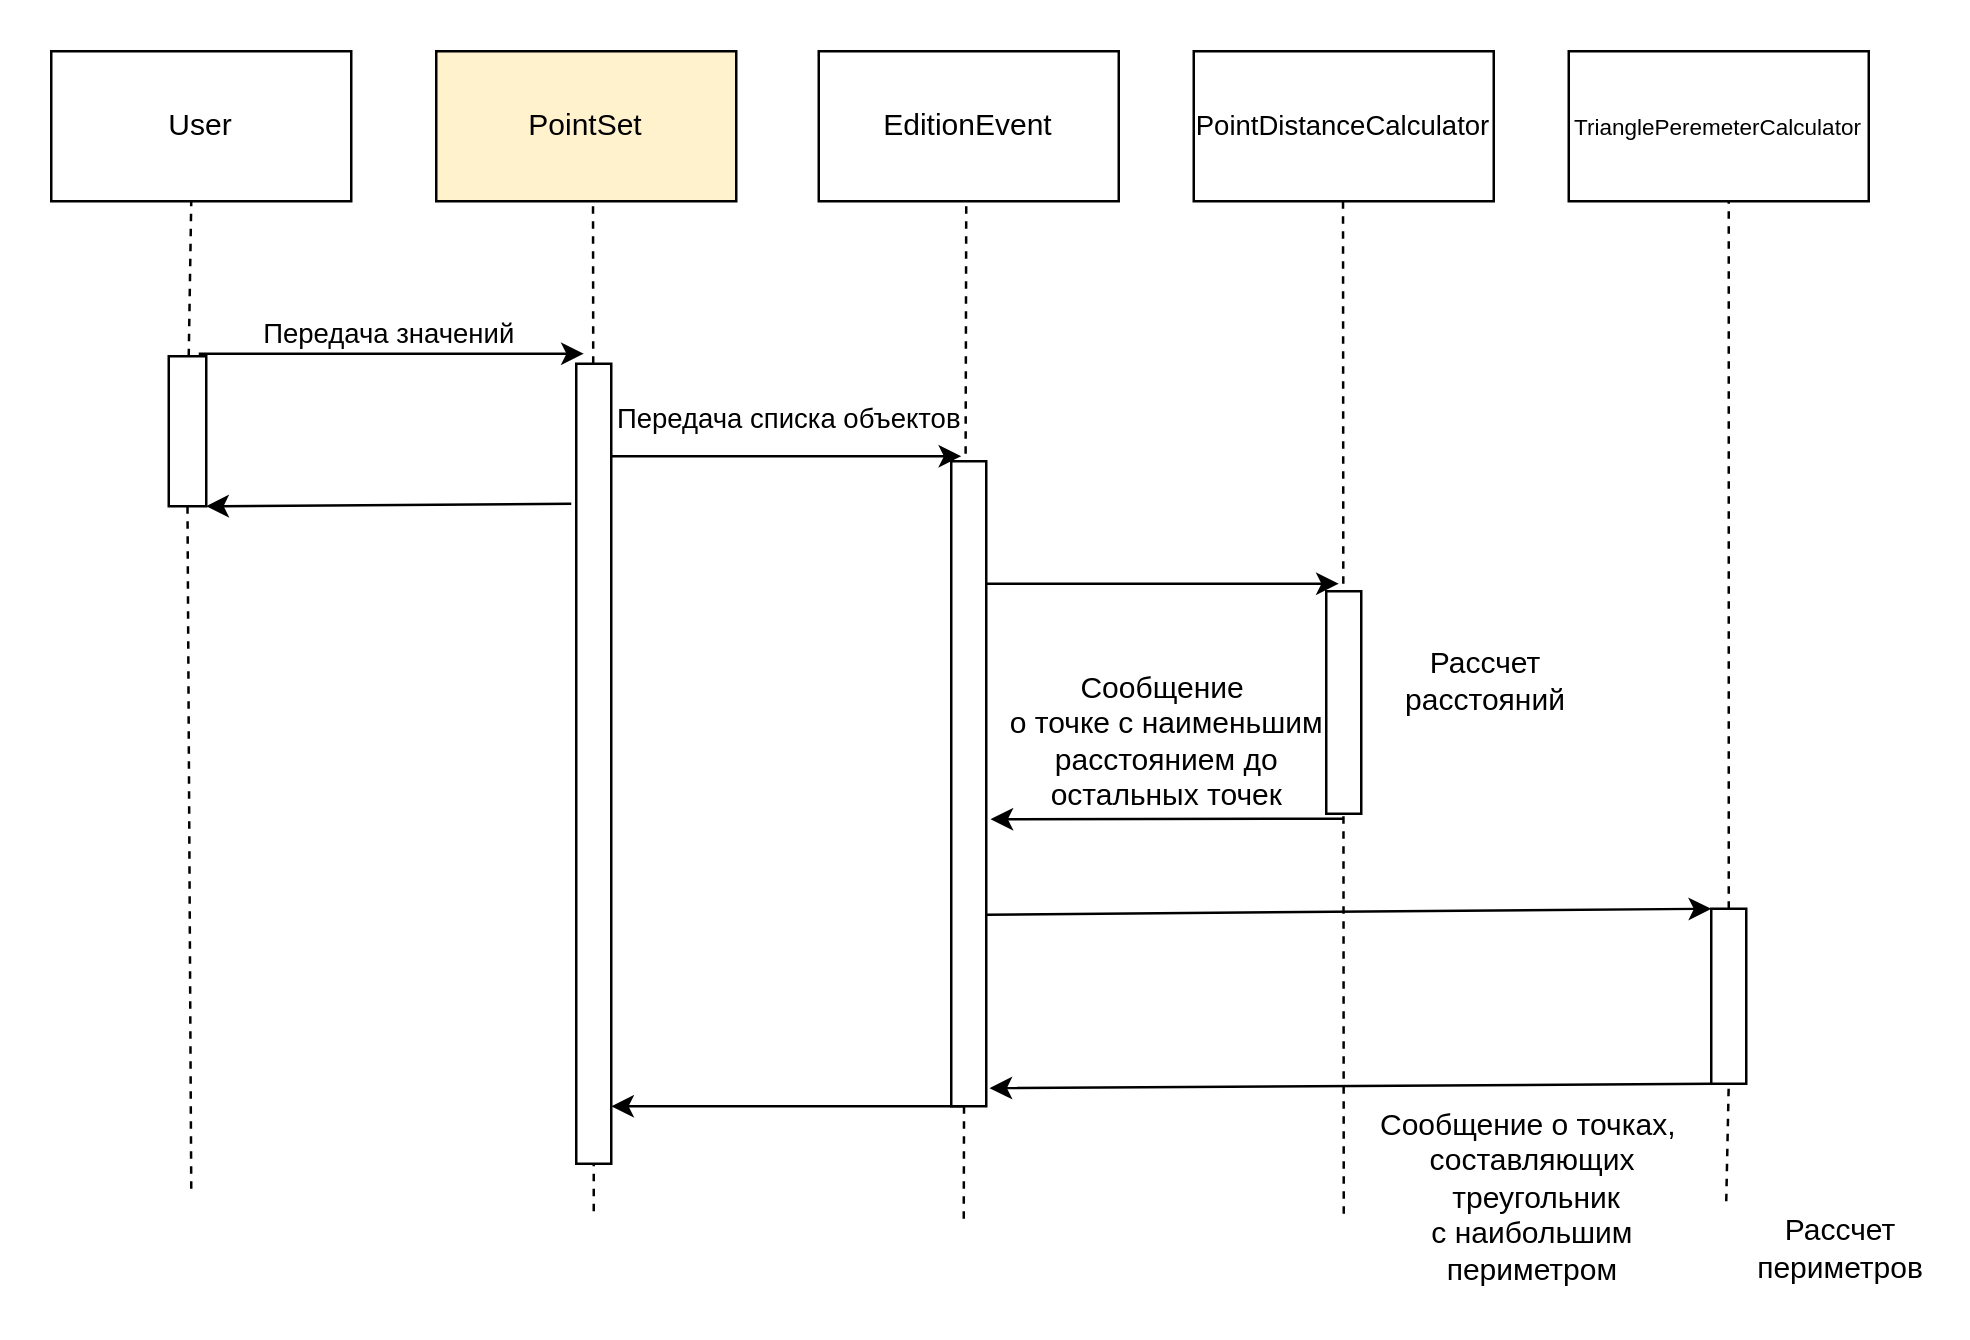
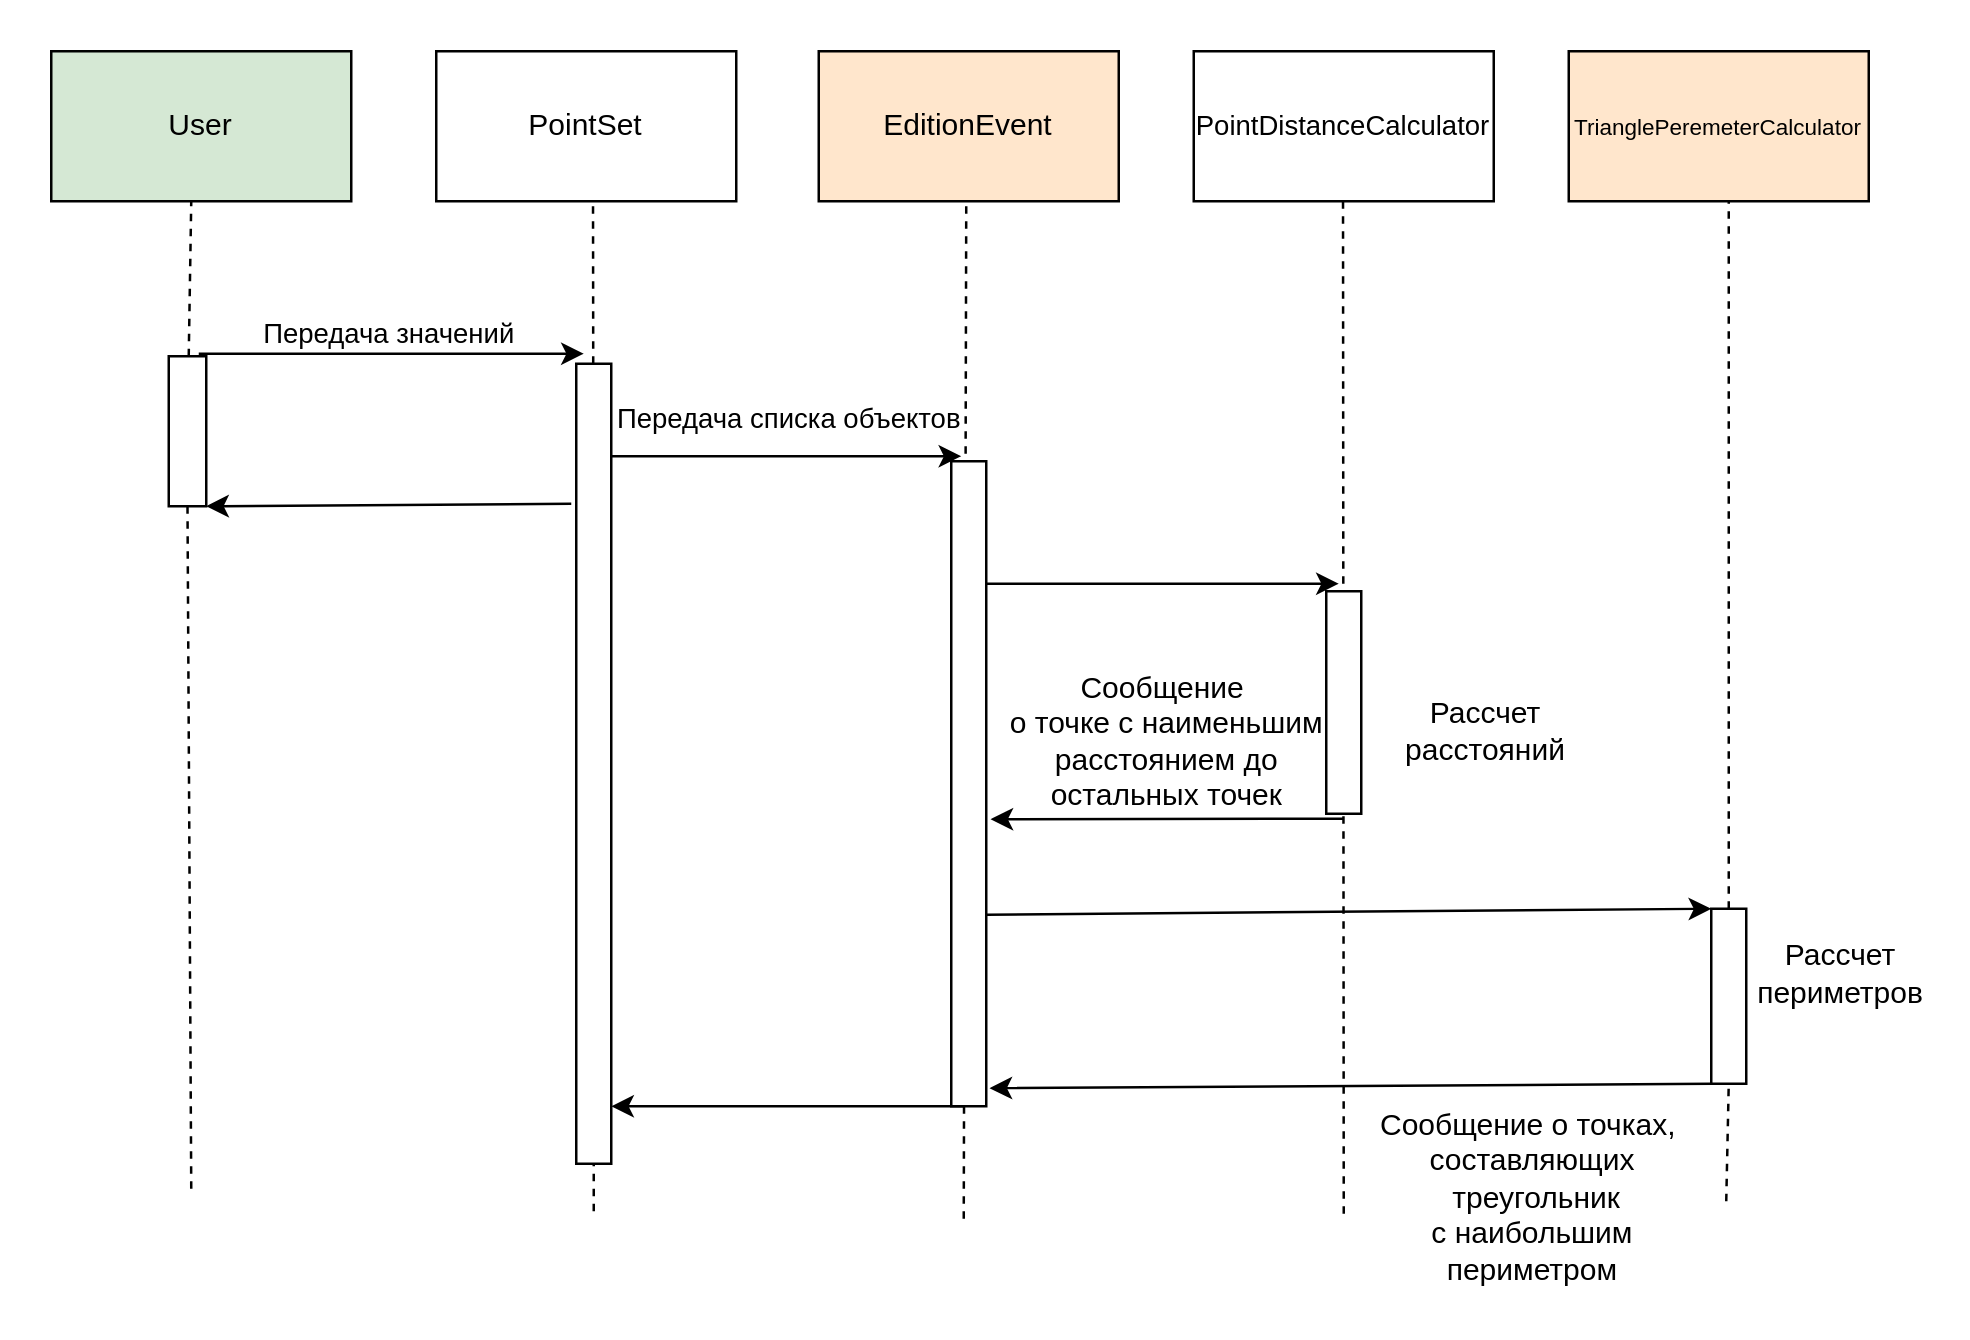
node "User": fillcolor #ffffff -> #d5e8d4
node "PointSet": fillcolor #fff2cc -> #ffffff
node "EditionEvent": fillcolor #ffffff -> #ffe6cc
node "TrianglePeremeterCalculator": fillcolor #ffffff -> #ffe6cc
node "Рассчет расстояний": moved (1486, 681) -> (1486, 731)
node "Рассчет периметров": moved (1841, 1249) -> (1841, 974)
